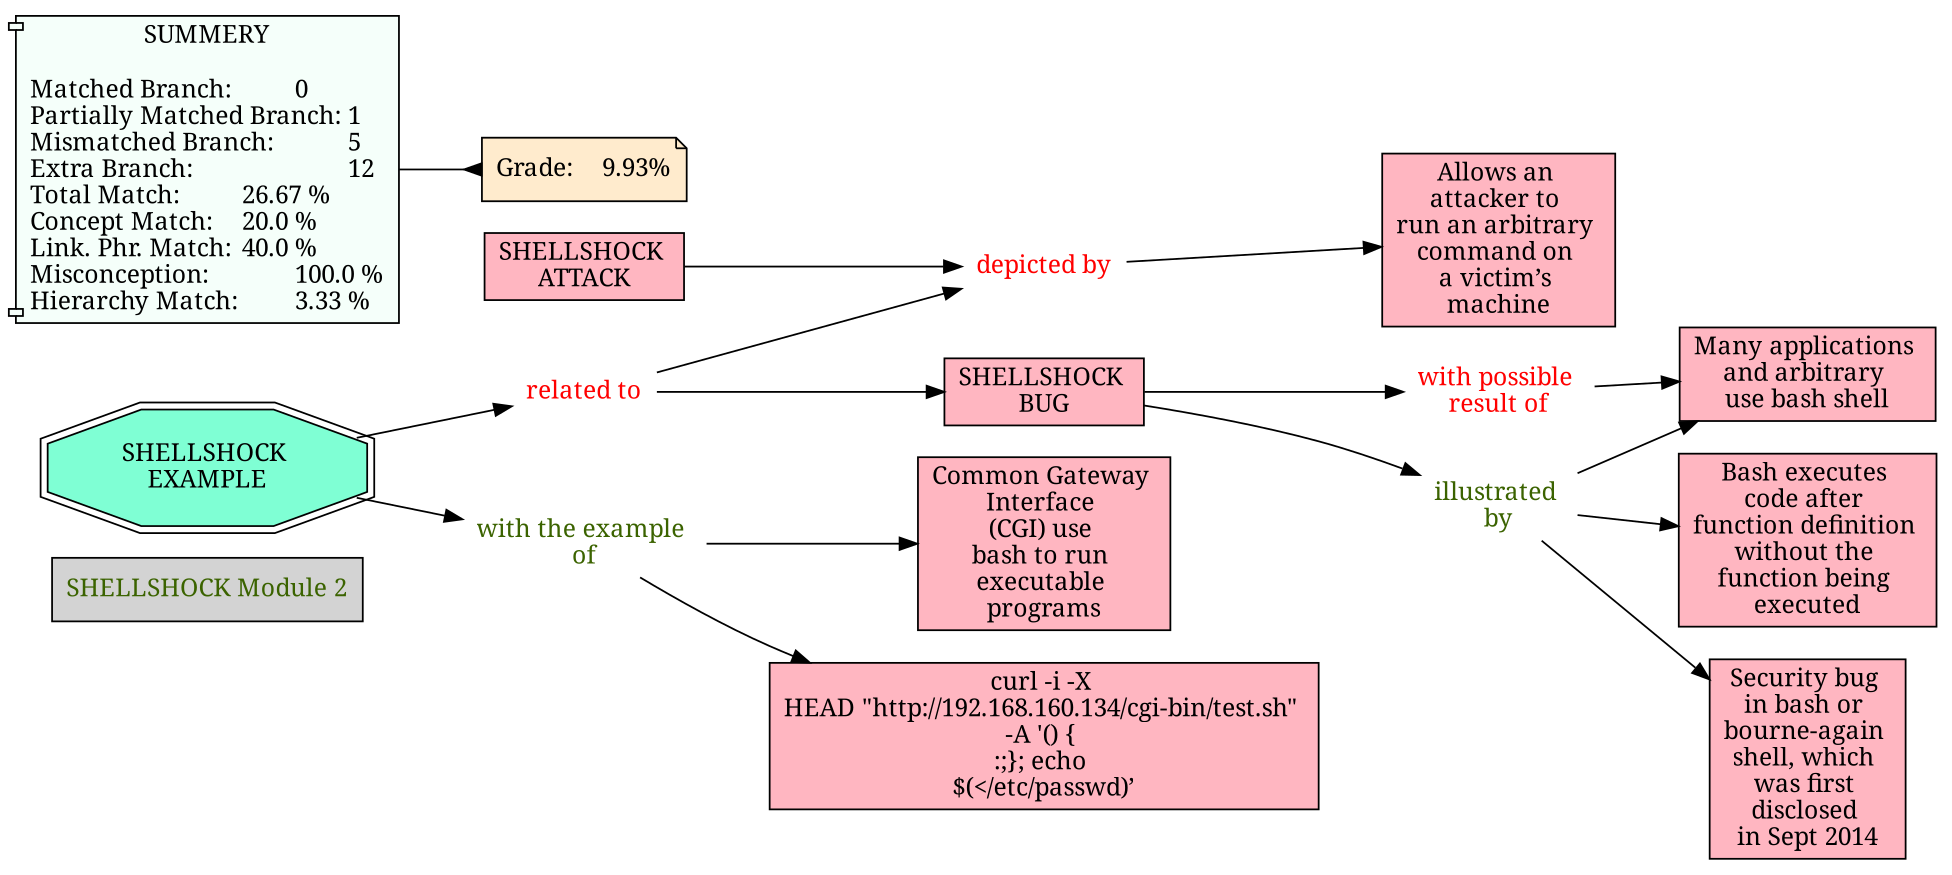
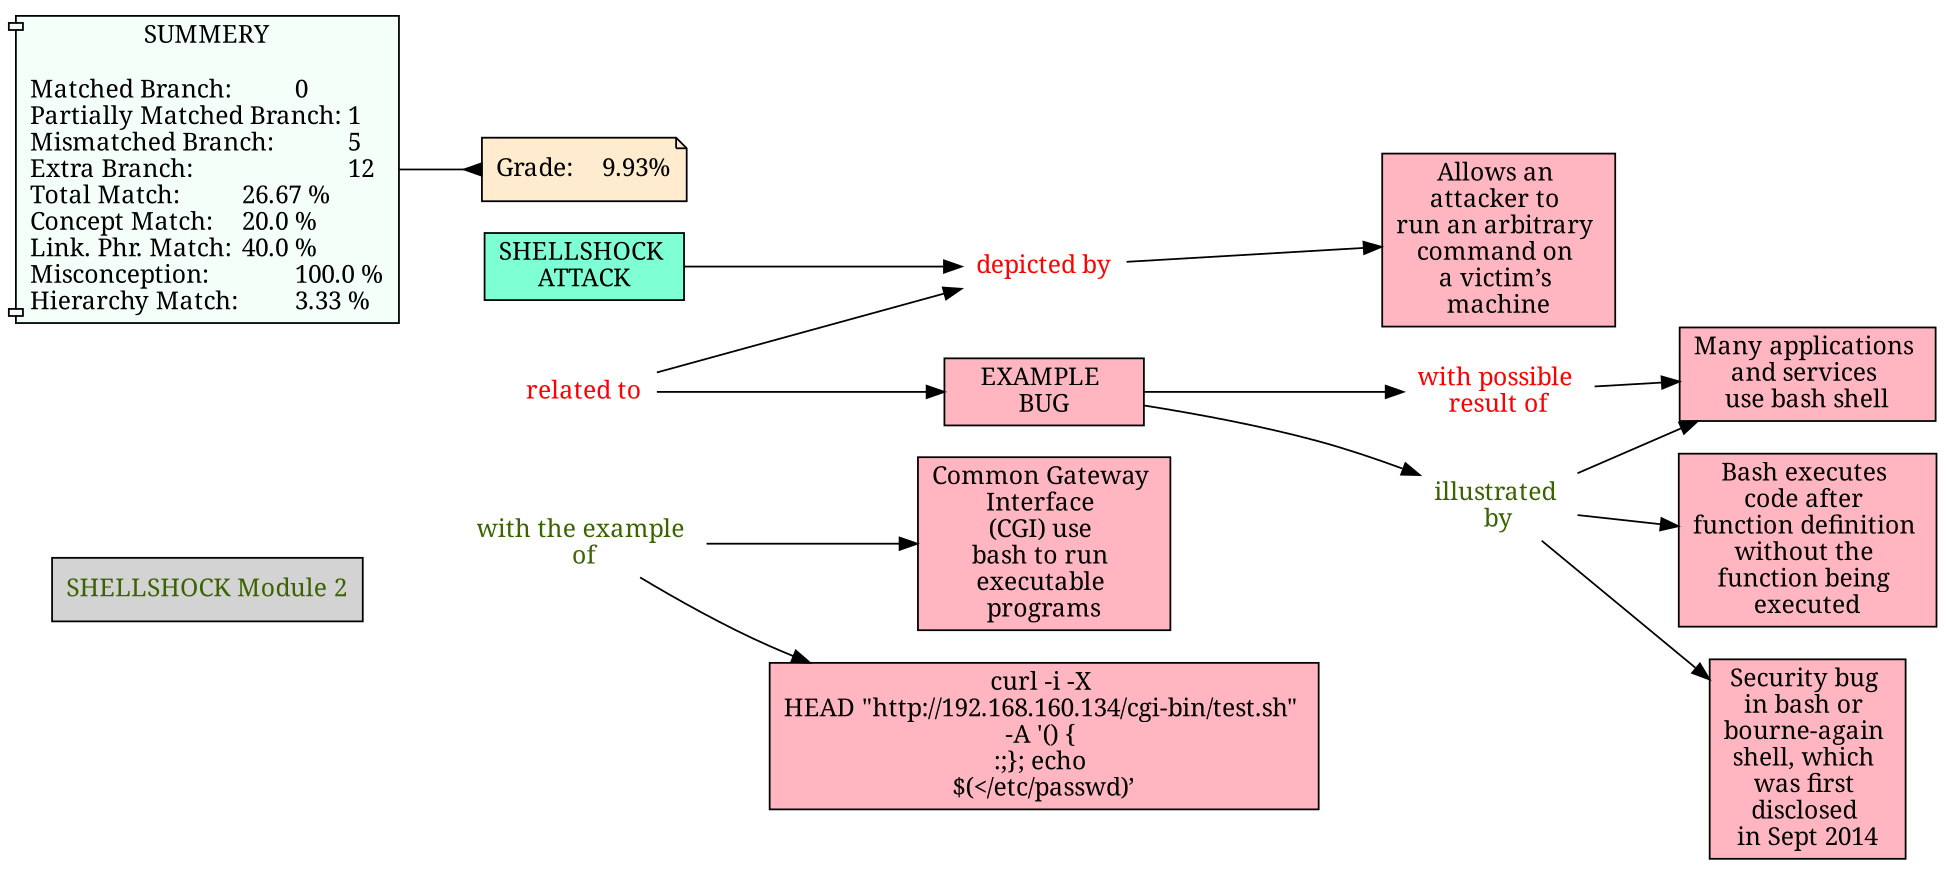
node "SHELLSHOCK ATTACK": fillcolor #ffb6c1 -> aquamarine
node "Many applications and arbitrary use bash shell": label "Many applications and arbitrary use bash shell" -> "Many applications and services use bash shell"
node "SHELLSHOCK BUG": label "SHELLSHOCK BUG" -> "EXAMPLE BUG"
node "SHELLSHOCK EXAMPLE": removed
